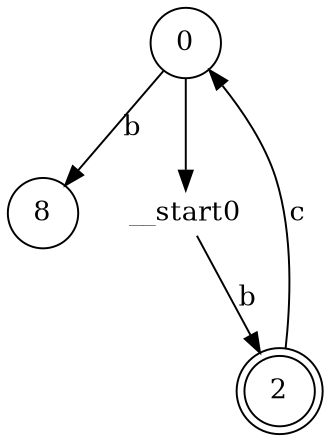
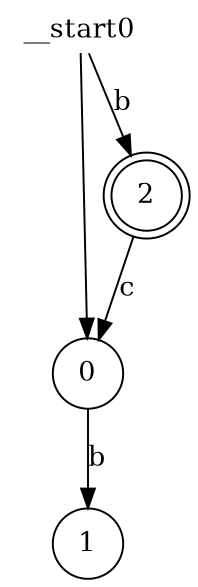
edge "0" -> "__start0": reversed
node "8": label "8" -> "1"
